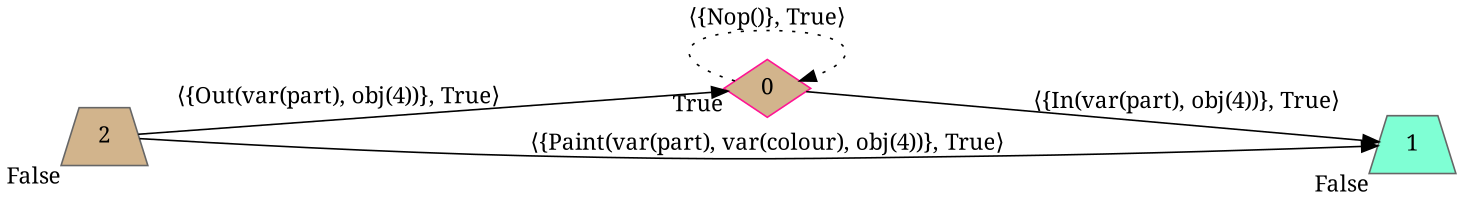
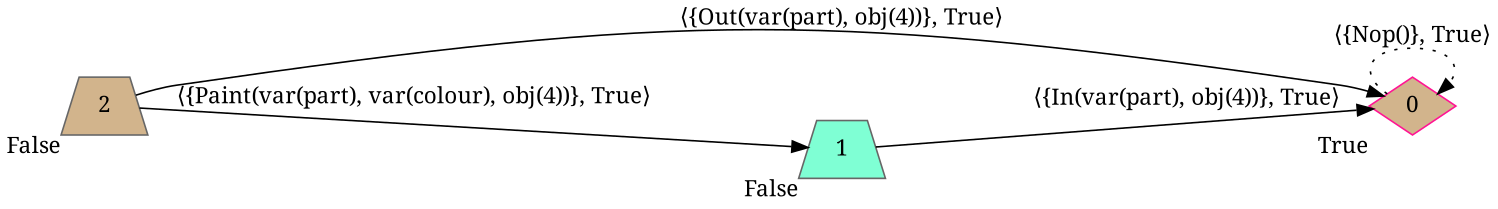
edge "0 True" -> "1 False": reversed
